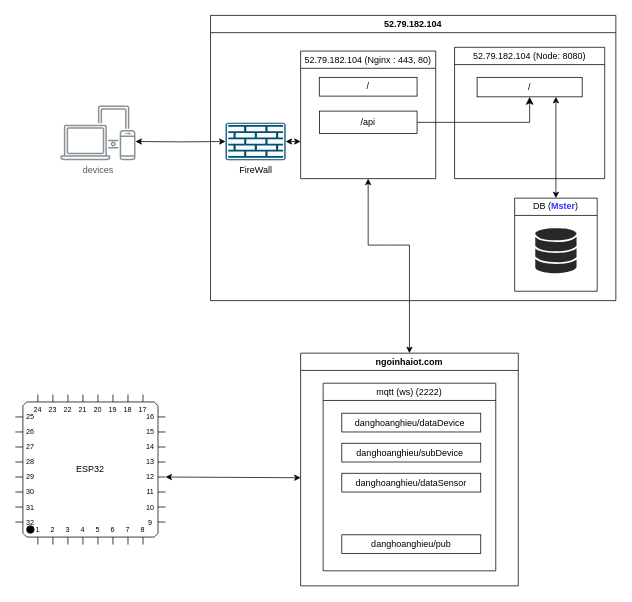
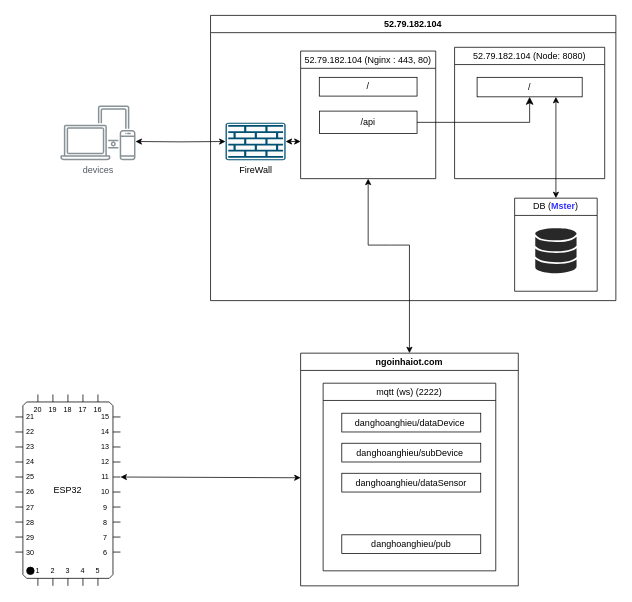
node "ESP32": size 150x150 -> 105x191
